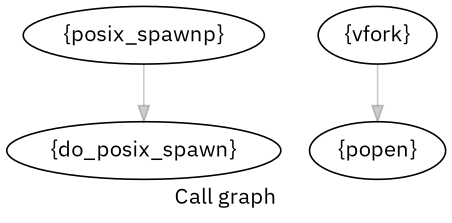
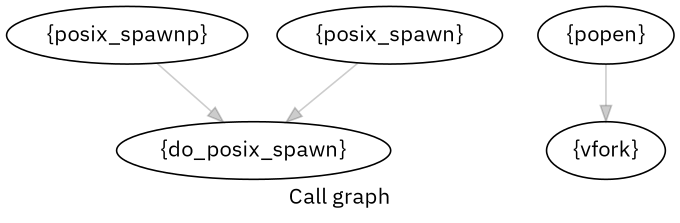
node "{posix_spawn}": added
edge "{vfork}" -> "{popen}": reversed
